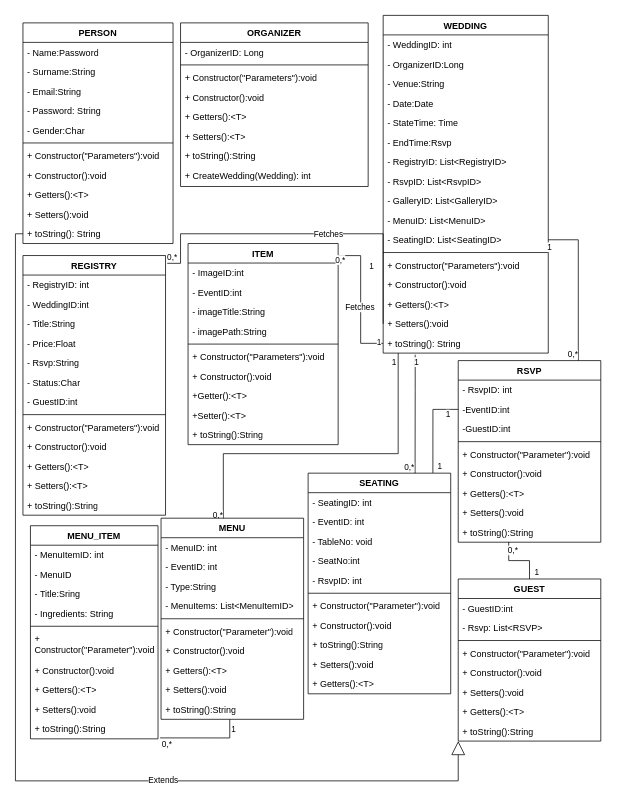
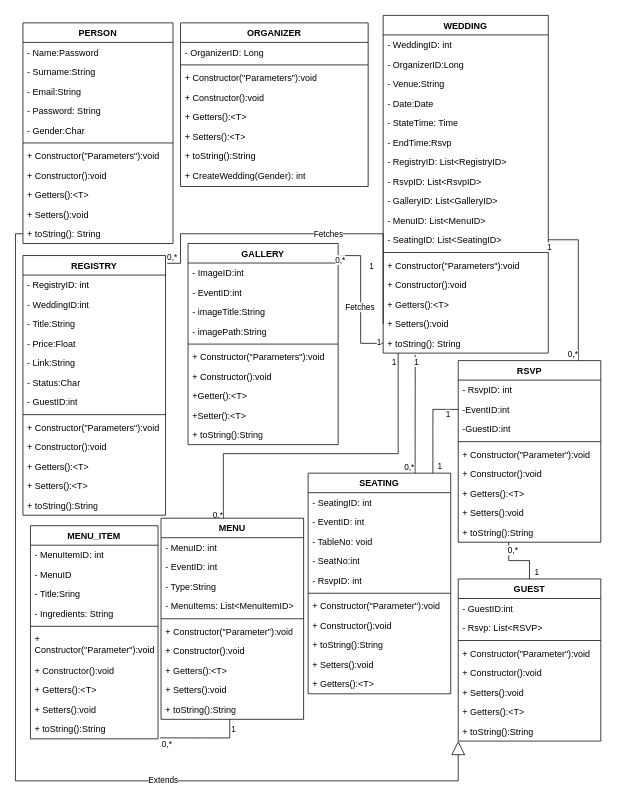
node "+ CreateWedding(Wedding): int": label "+ CreateWedding(Wedding): int" -> "+ CreateWedding(Gender): int"
node "ITEM": label "ITEM" -> "GALLERY"
node "- Rsvp:String": label "- Rsvp:String" -> "- Link:String"
